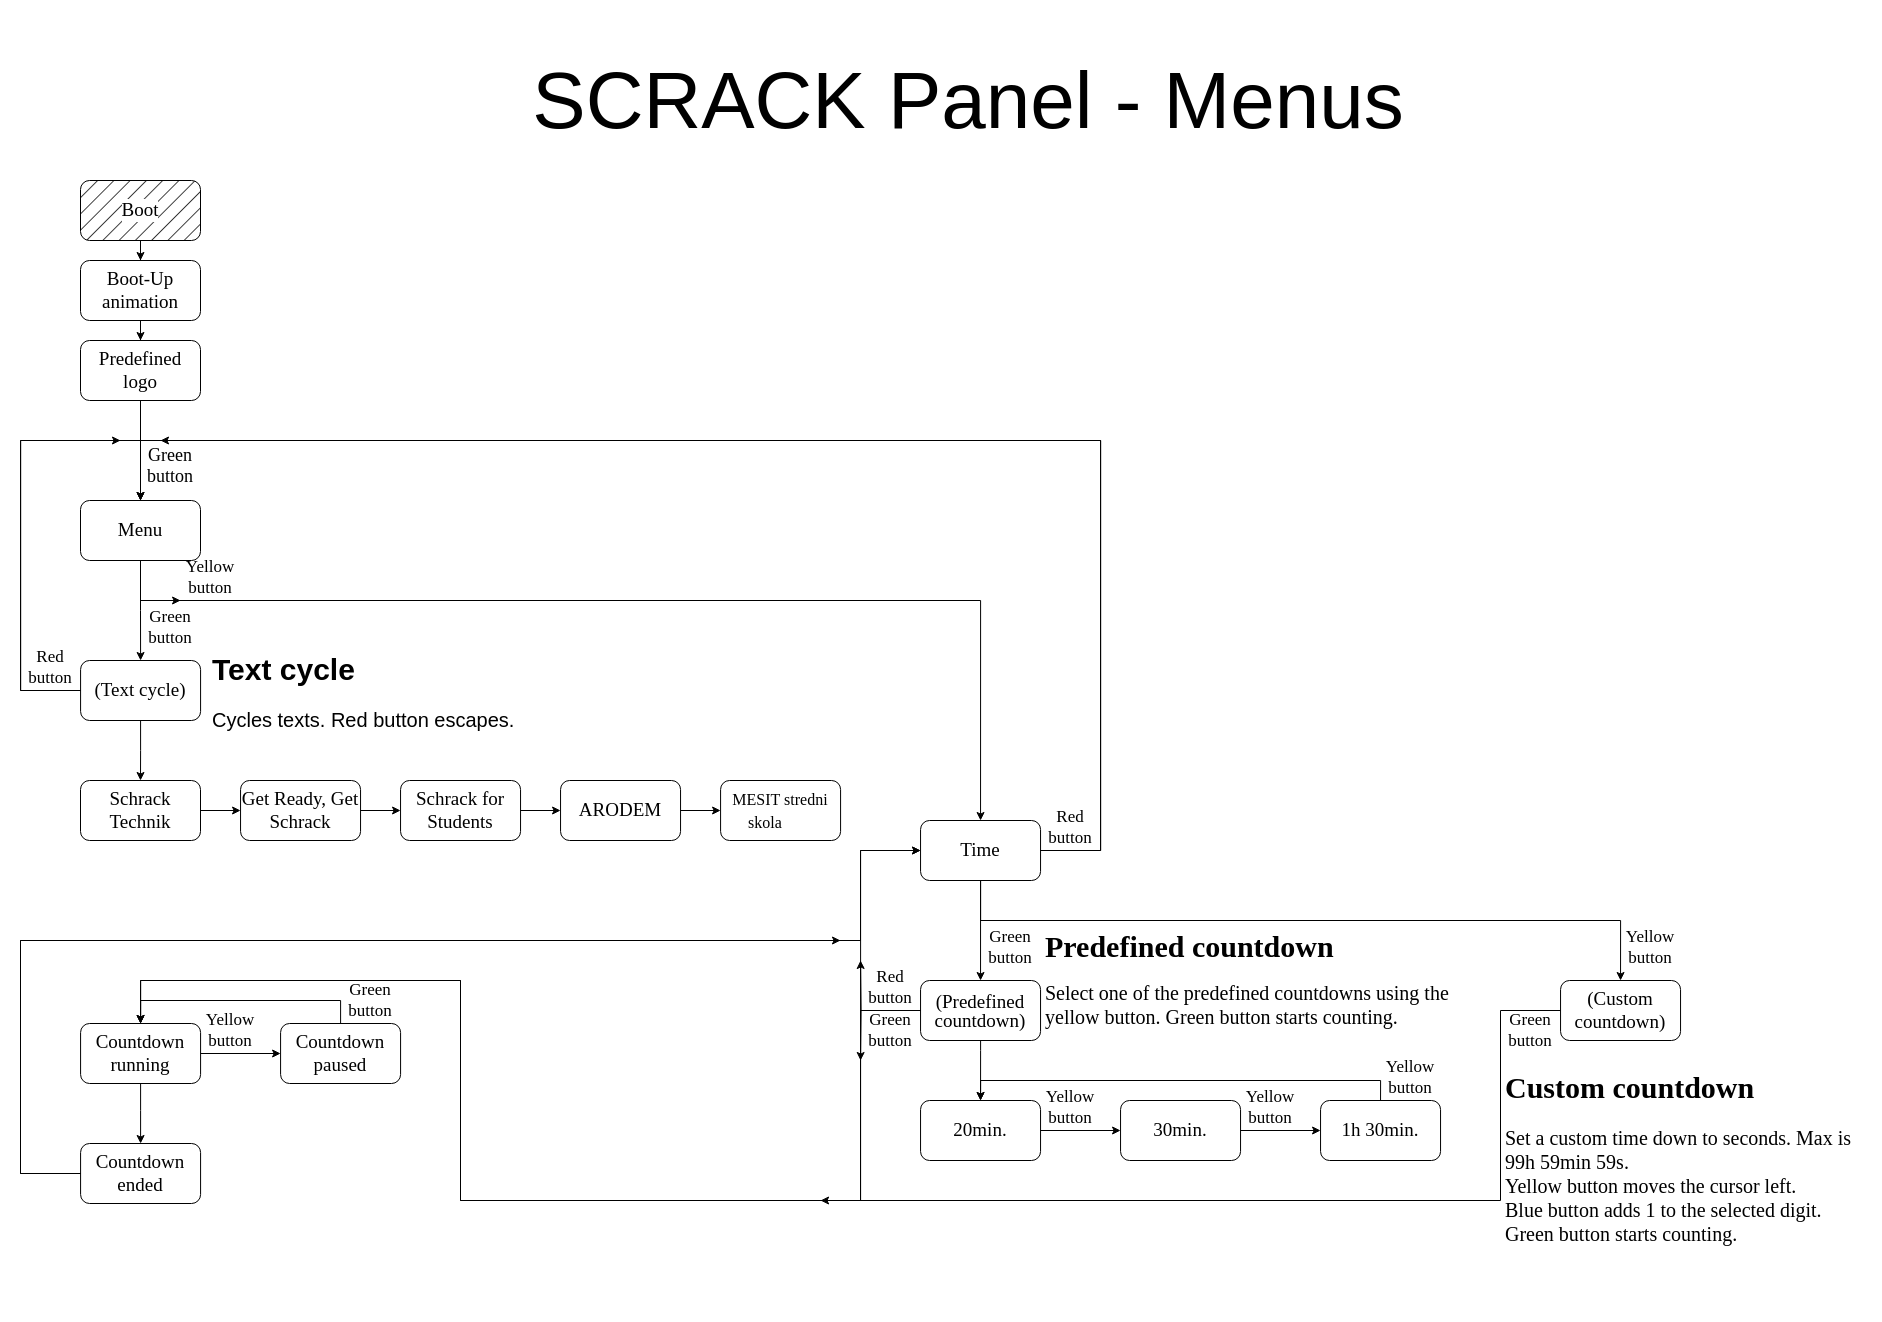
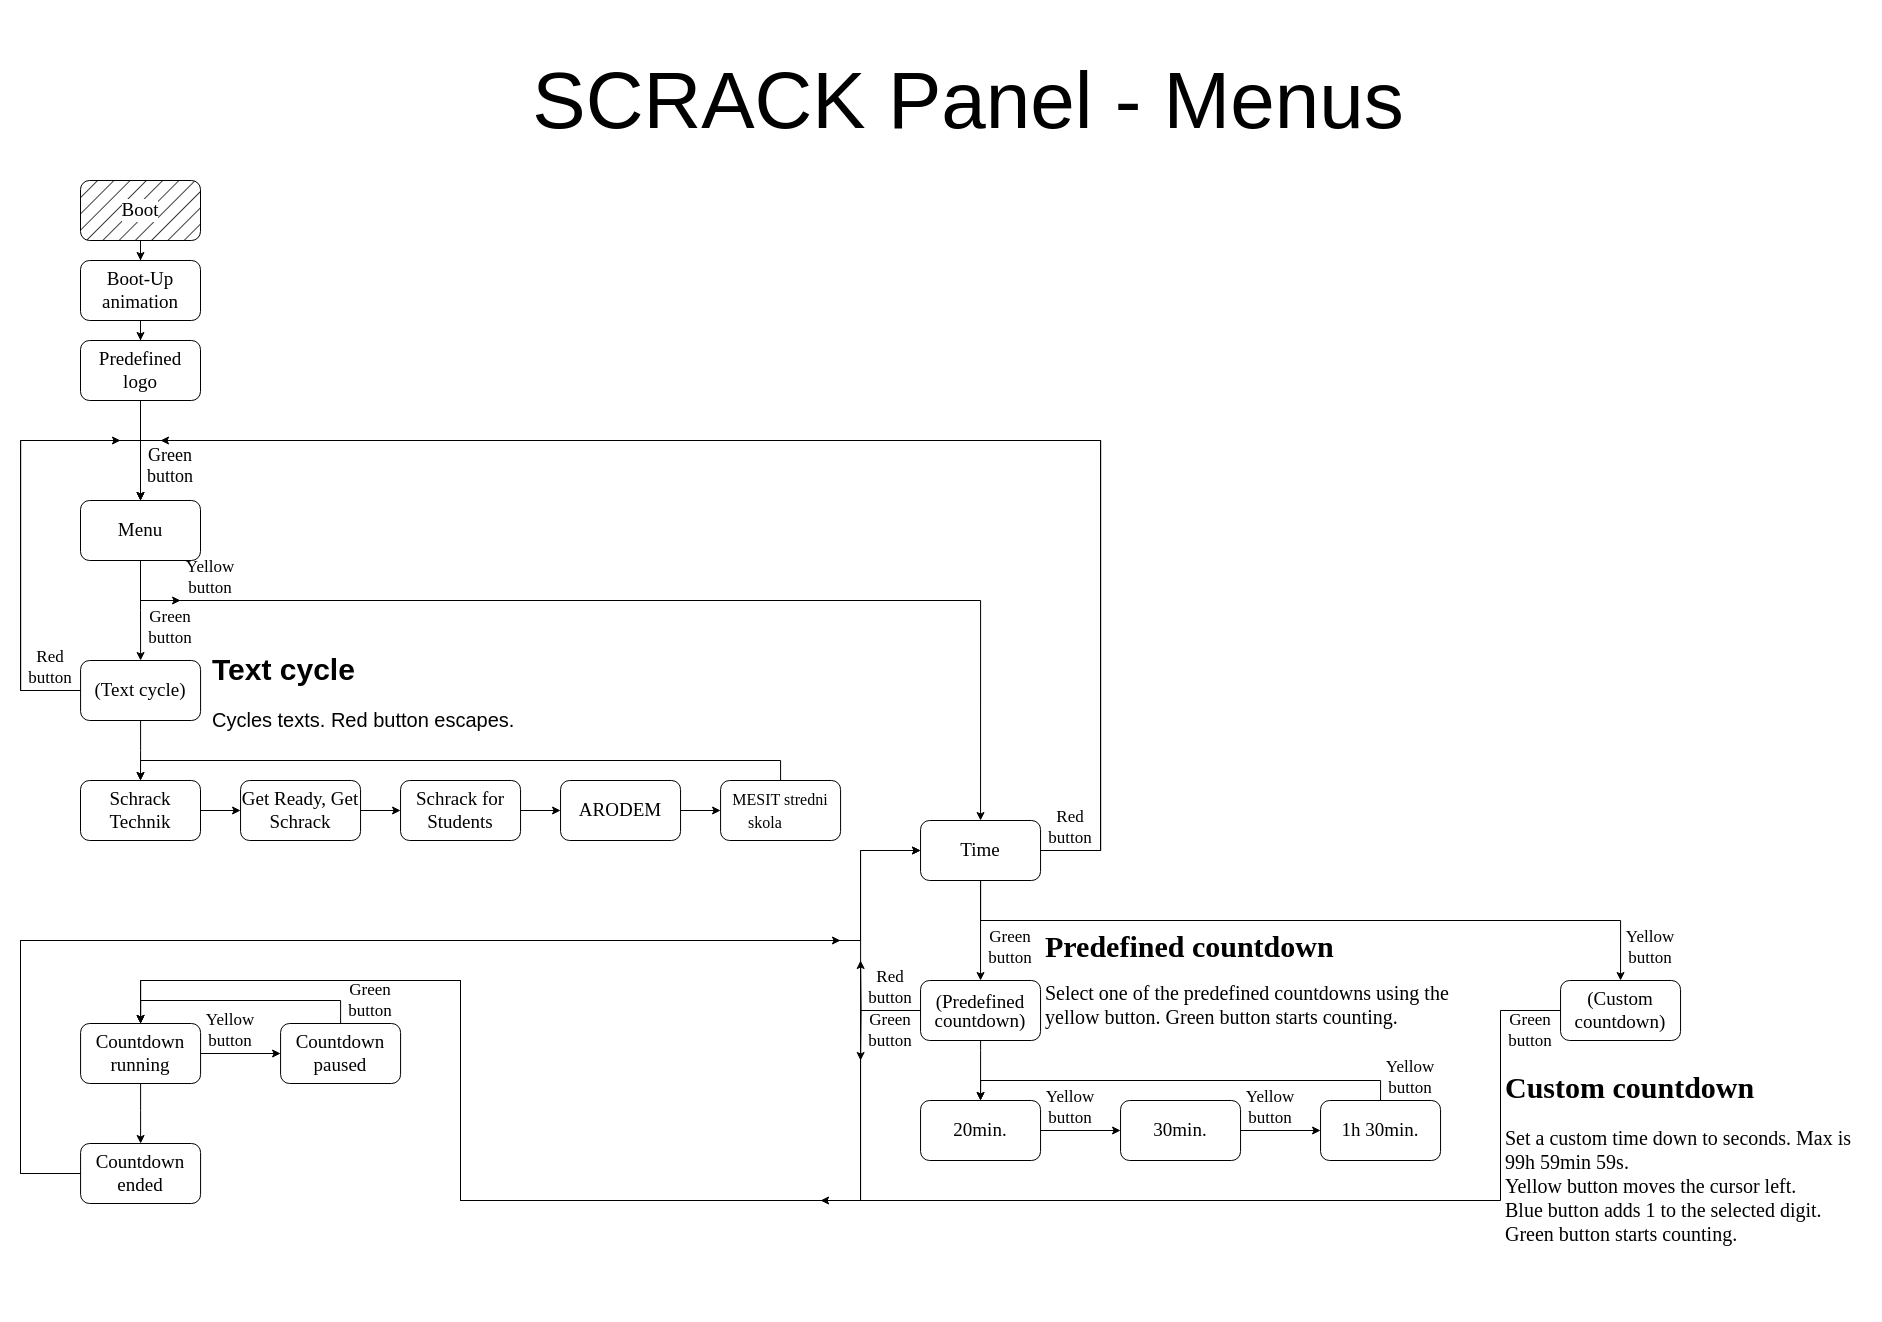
edge "MESIT stredni skola" -> "Schrack Technik": added
